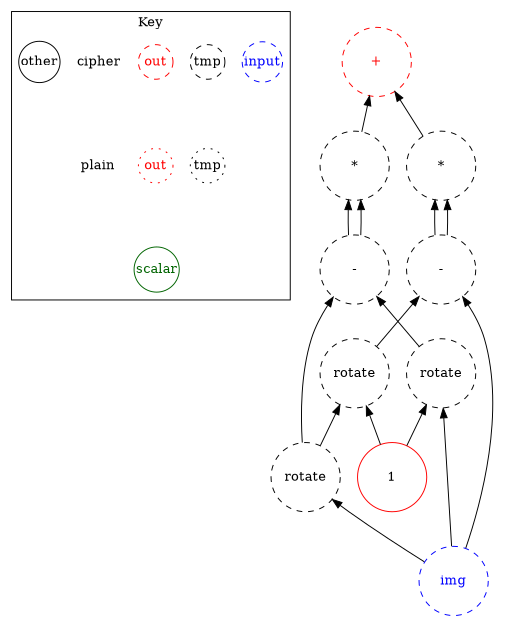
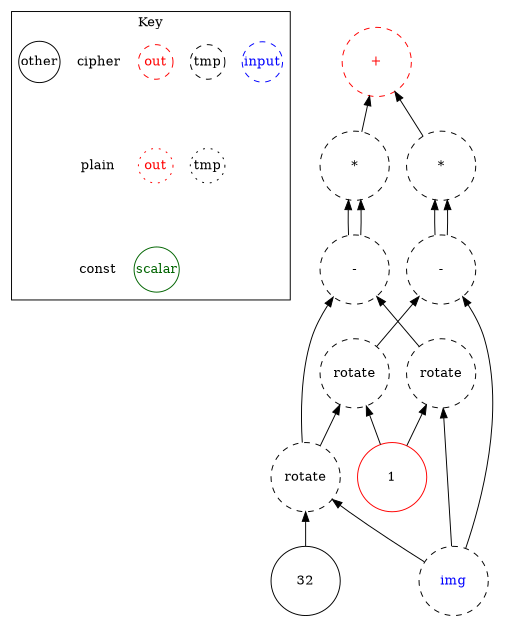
node "const": added
node "32": added
node "img": color blue -> black
